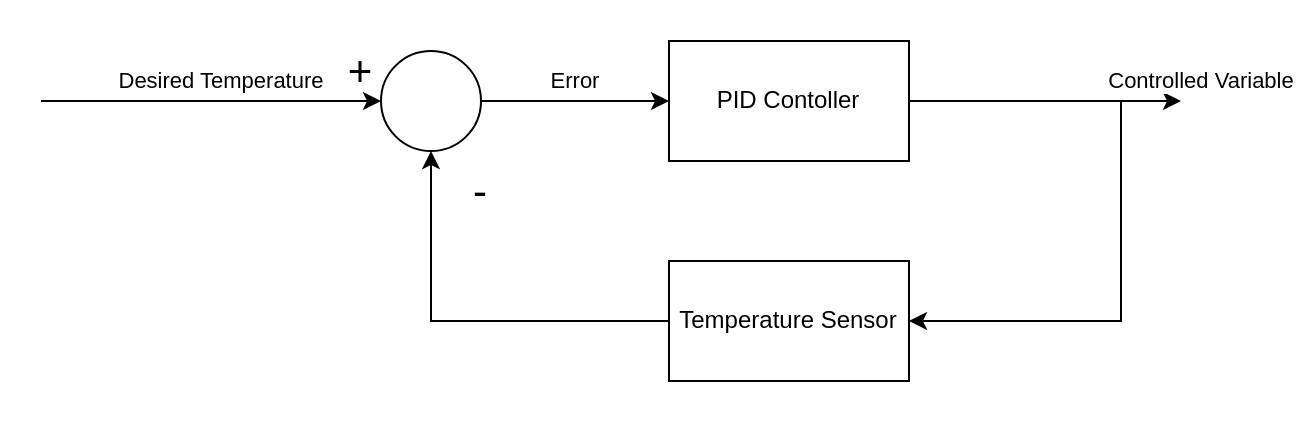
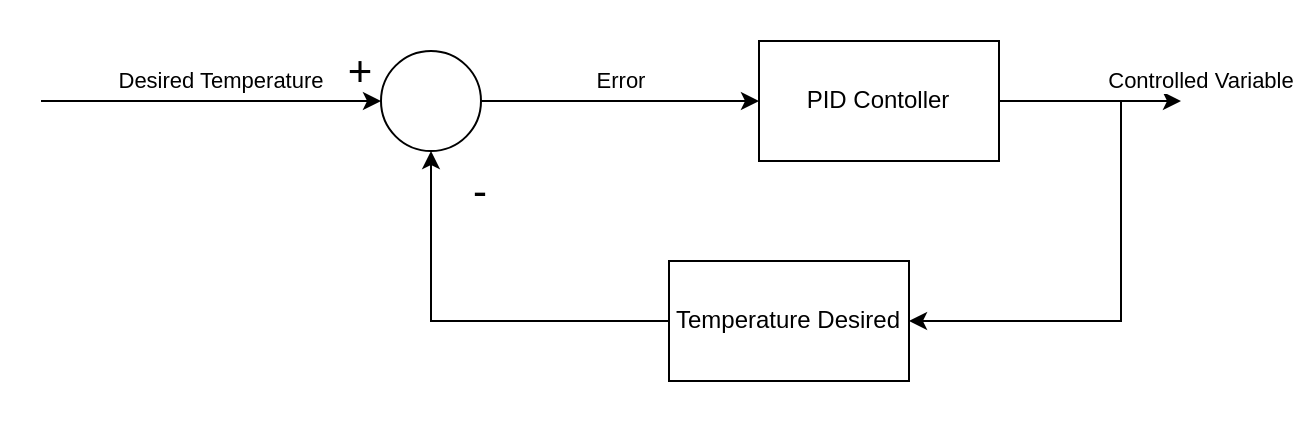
node "PID Contoller": moved (789, 101) -> (879, 101)
node "Temperature Sensor": label "Temperature Sensor" -> "Temperature Desired"
